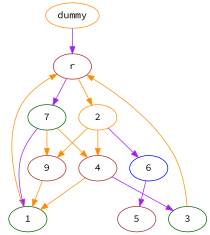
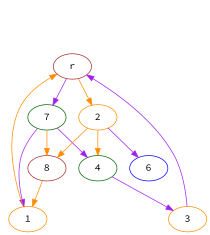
node "dummy": removed
edge "3" -> "r": color darkorange -> purple
edge "7" -> "4": color darkorange -> purple
node "9": label "9" -> "8"
node "4": color brown -> darkgreen
edge "4" -> "1": removed
node "1": color darkgreen -> darkorange
node "5": removed
node "3": color darkgreen -> darkorange
